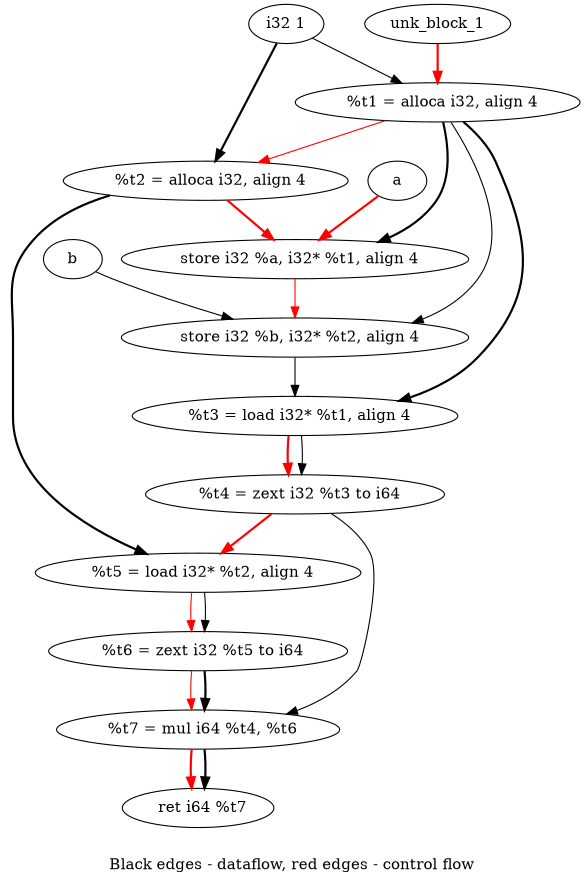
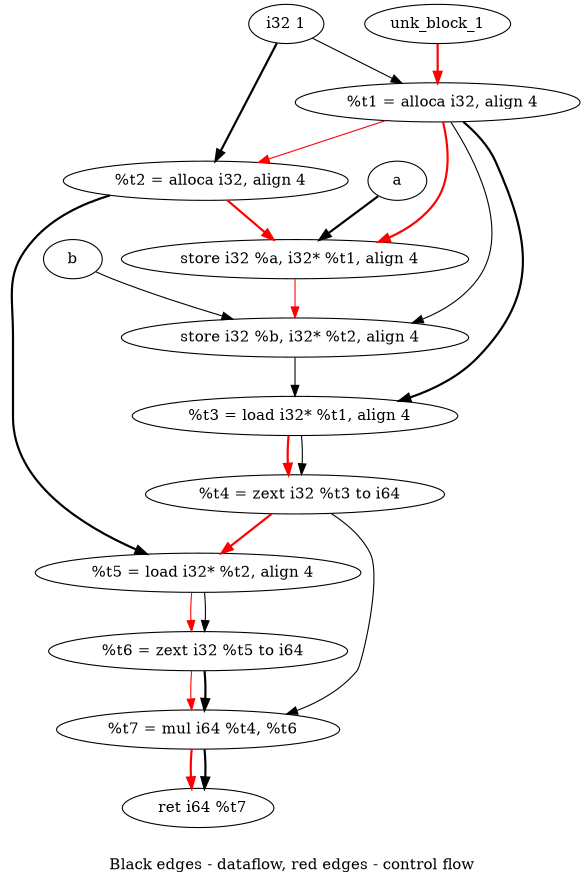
edge "%t1 = alloca i32, align 4" -> "store i32 %a, i32* %t1, align 4": color black -> red
edge "a" -> "store i32 %a, i32* %t1, align 4": color red -> black
